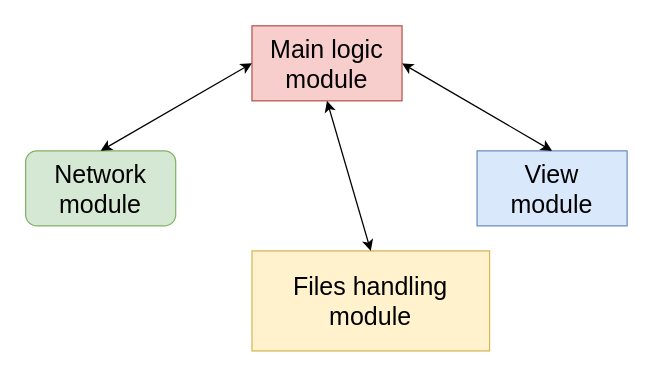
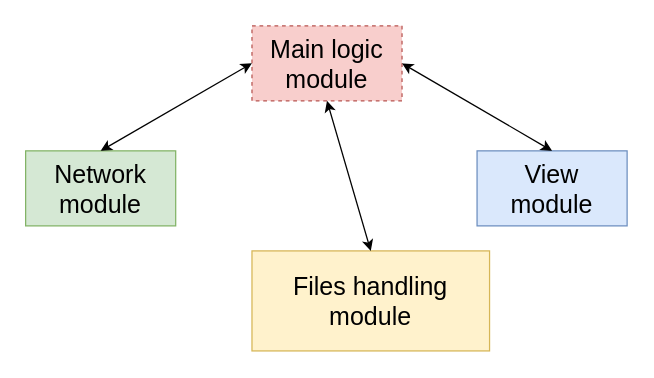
node "Main logic module": style solid -> dashed
node "Network module": shape rounded rectangle -> rectangle
